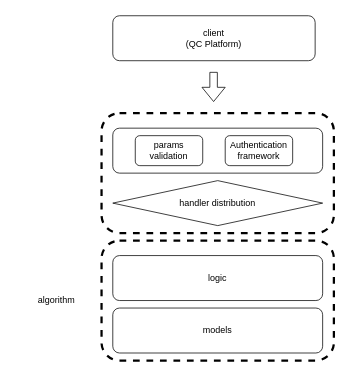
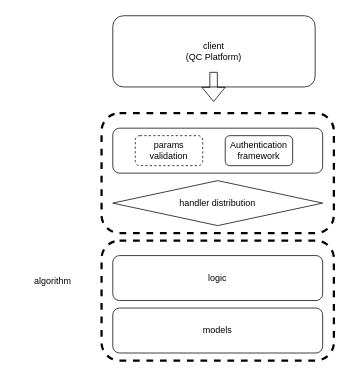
node "client (QC Platform)": size 203x45 -> 203x71
node "params validation": style solid -> dashed
node "algorithm": moved (57, 300) -> (53, 282)
